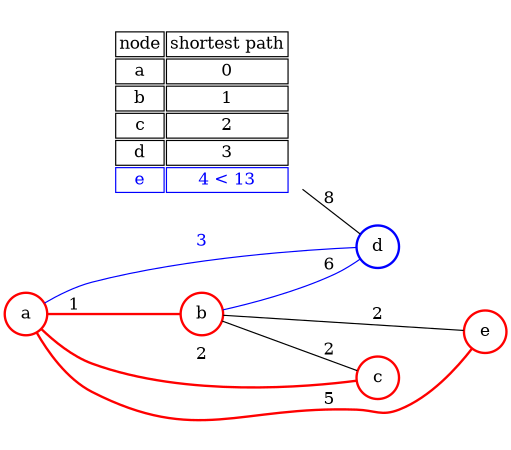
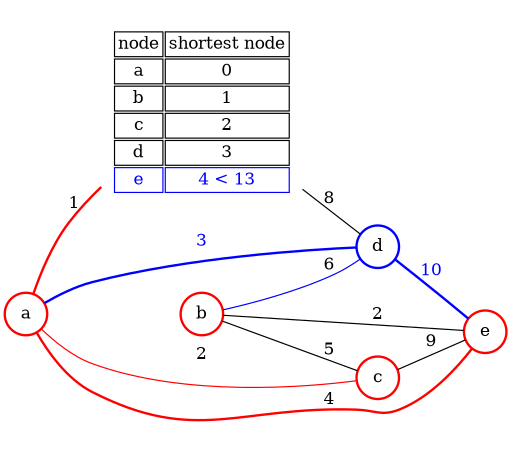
node "node": text "shortest path" -> "shortest node"
edge "d" -- "a": style solid -> bold
edge "d" -- "e": added, label "10"
edge "a" -- "b": now "a" -- "node"
edge "b" -- "c": label "2" -> "5"
edge "e" -- "c": added, label "9"
edge "a" -- "c": style bold -> solid
edge "a" -- "e": label "5" -> "4"
